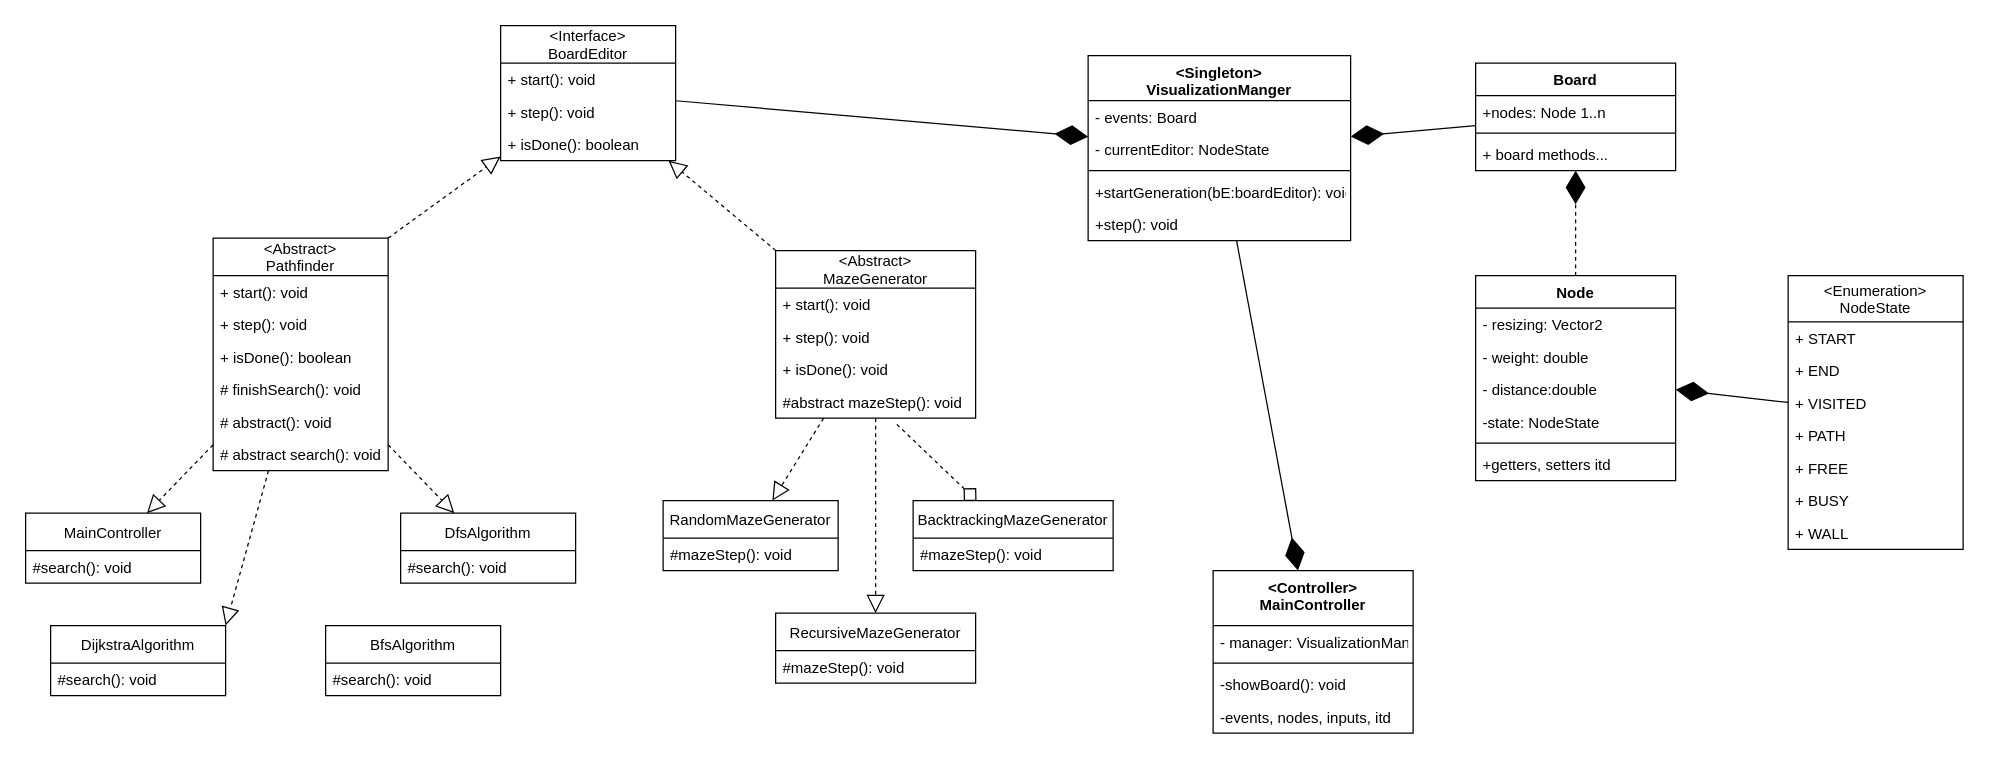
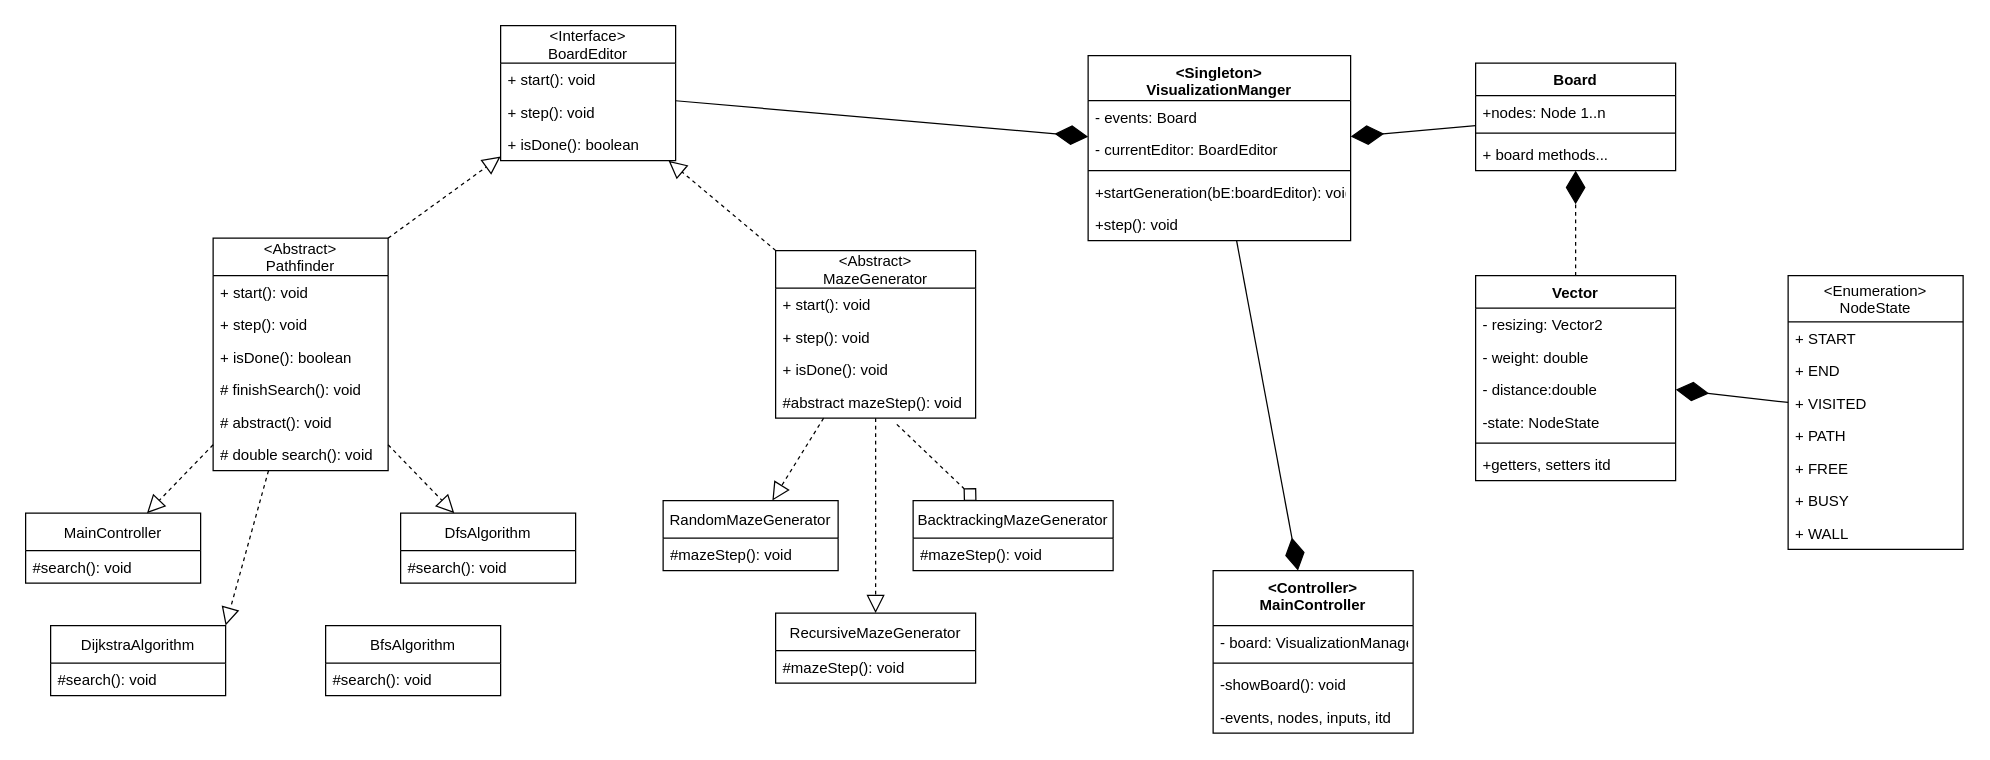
node "- currentEditor: NodeState": label "- currentEditor: NodeState" -> "- currentEditor: BoardEditor"
node "Node": label "Node" -> "Vector"
node "# abstract search(): void": label "# abstract search(): void" -> "# double search(): void"
node "- manager: VisualizationManager": label "- manager: VisualizationManager" -> "- board: VisualizationManager"
